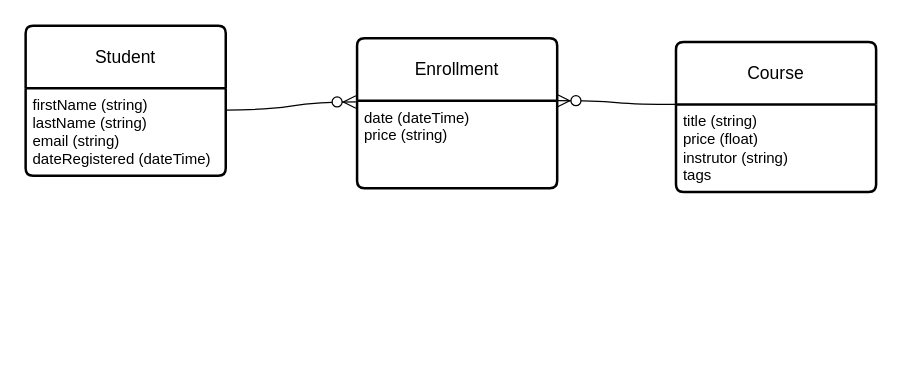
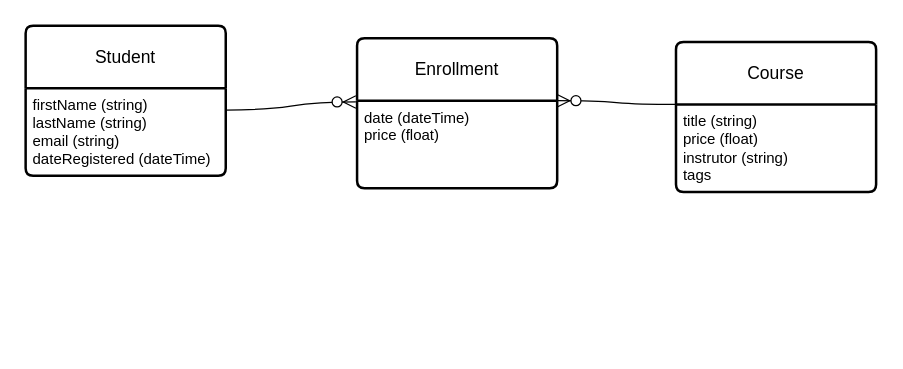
node "date (dateTime) price (string)": label "date (dateTime) price (string)" -> "date (dateTime) price (float)"
